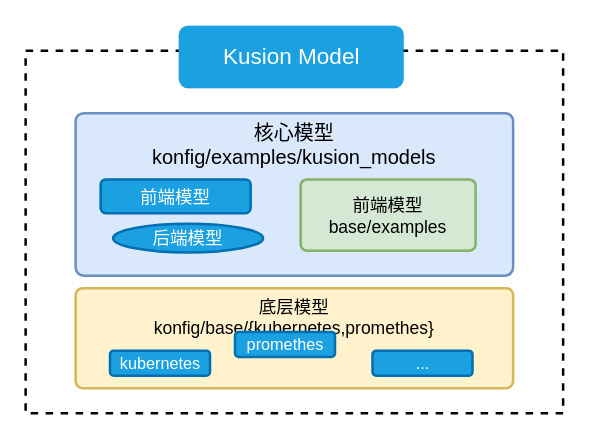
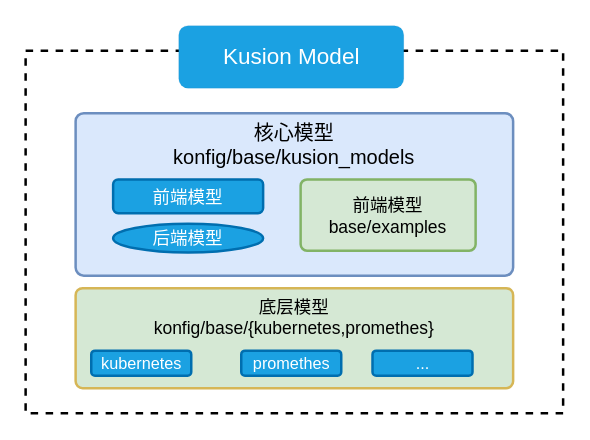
node "核心模型konfig/examples/kusion_models": label "核心模型konfig/examples/kusion_models" -> "核心模型konfig/base/kusion_models"
node "前端模型": moved (176, 196) -> (188, 196)
node "底层模型konfig/base/{kubernetes,promethes}": fillcolor #fff2cc -> #d5e8d4
node "promethes": moved (285, 344) -> (291, 363)
node "kubernetes": moved (160, 363) -> (141, 363)
